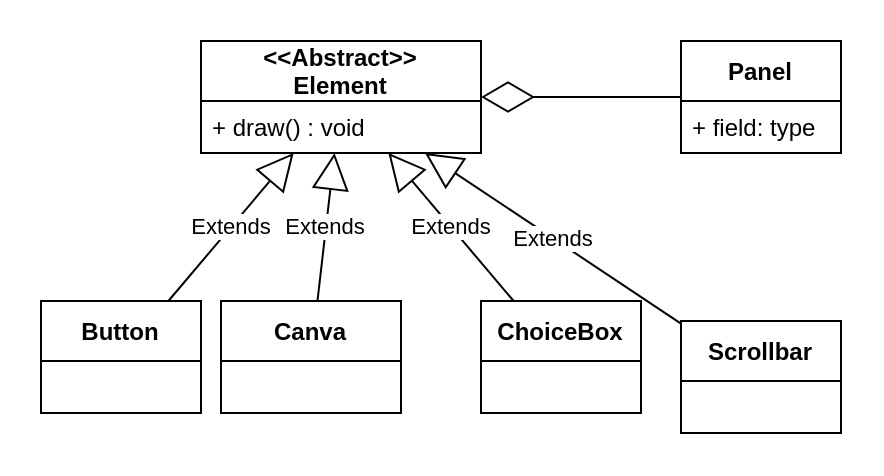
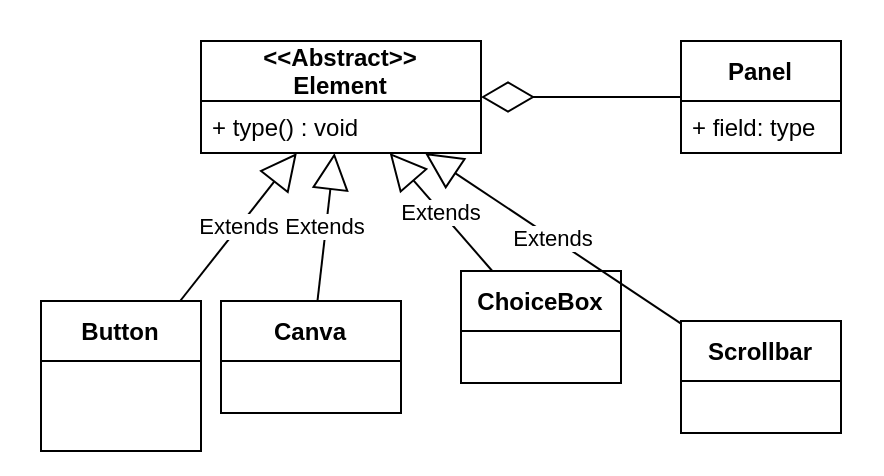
node "+ draw() : void": label "+ draw() : void" -> "+ type() : void"
node "Button": size 160x112 -> 160x150
node "ChoiceBox": moved (561, 357) -> (541, 327)
